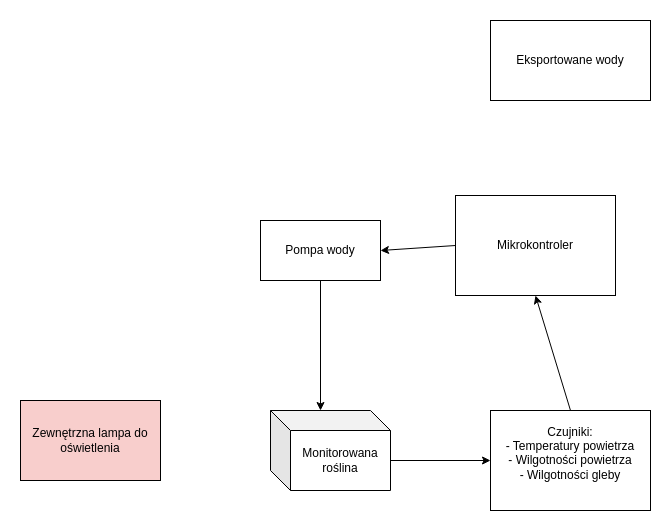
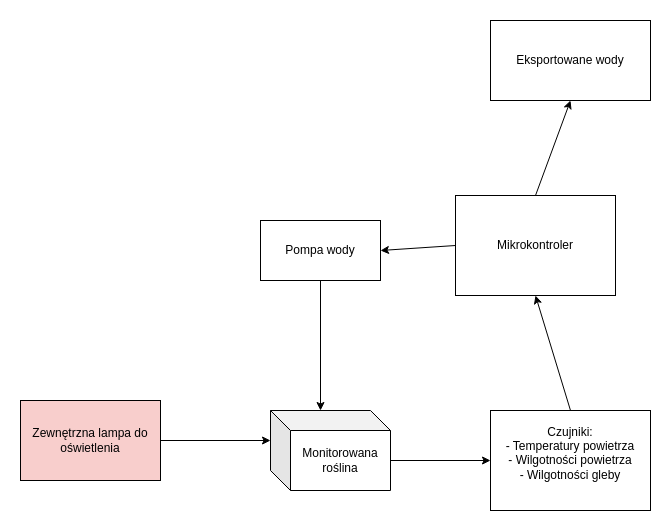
edge "Mikrokontroler" -> "Eksportowane wody": added
edge "Zewnętrzna lampa do oświetlenia" -> "Monitorowana roślina": added
